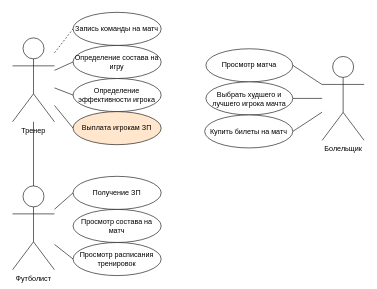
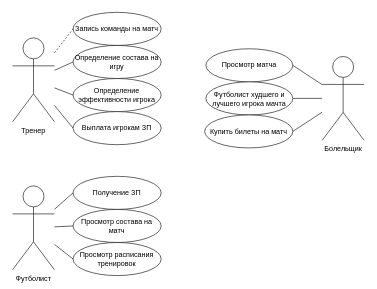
node "Выбрать худшего и лучшего игрока мачта": label "Выбрать худшего и лучшего игрока мачта" -> "Футболист худшего и лучшего игрока мачта"
node "Выплата игрокам ЗП": fillcolor #ffe6cc -> #ffffff
edge "Тренер" -- "Футболист": now "Просмотр состава на матч" -- "Футболист"
